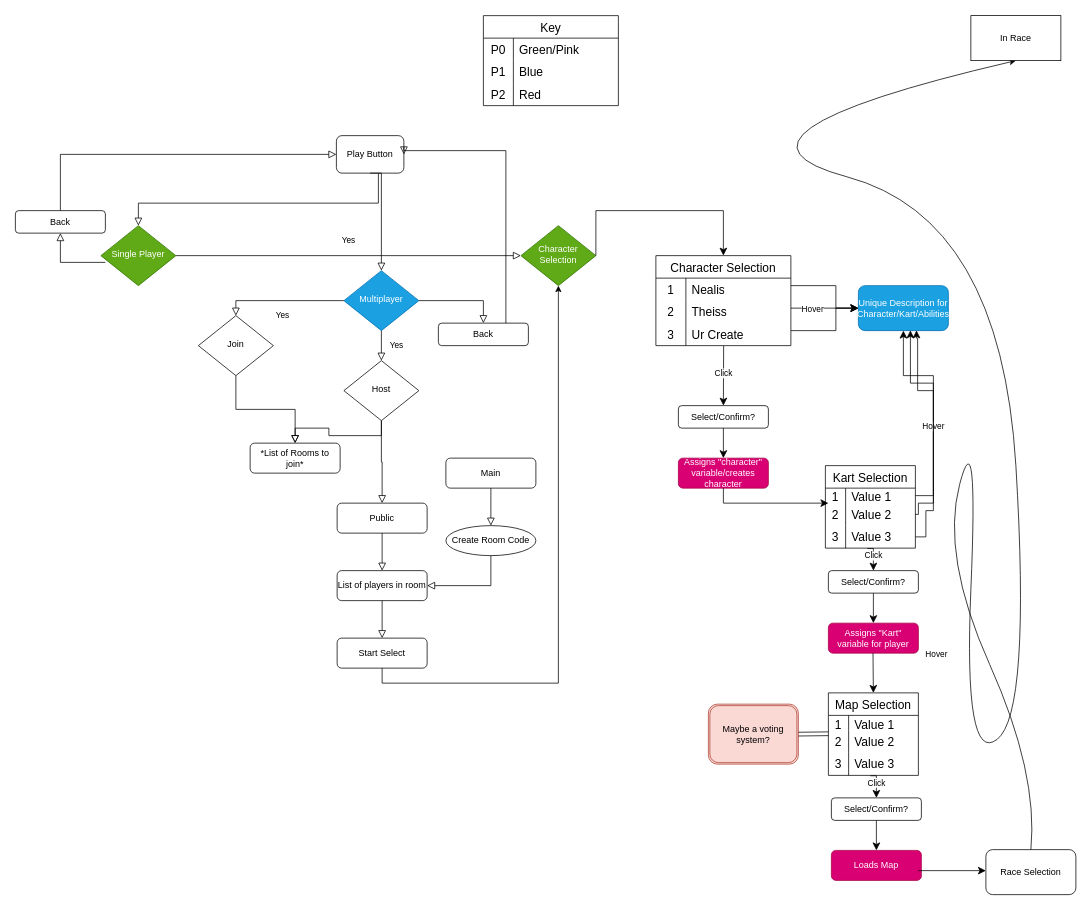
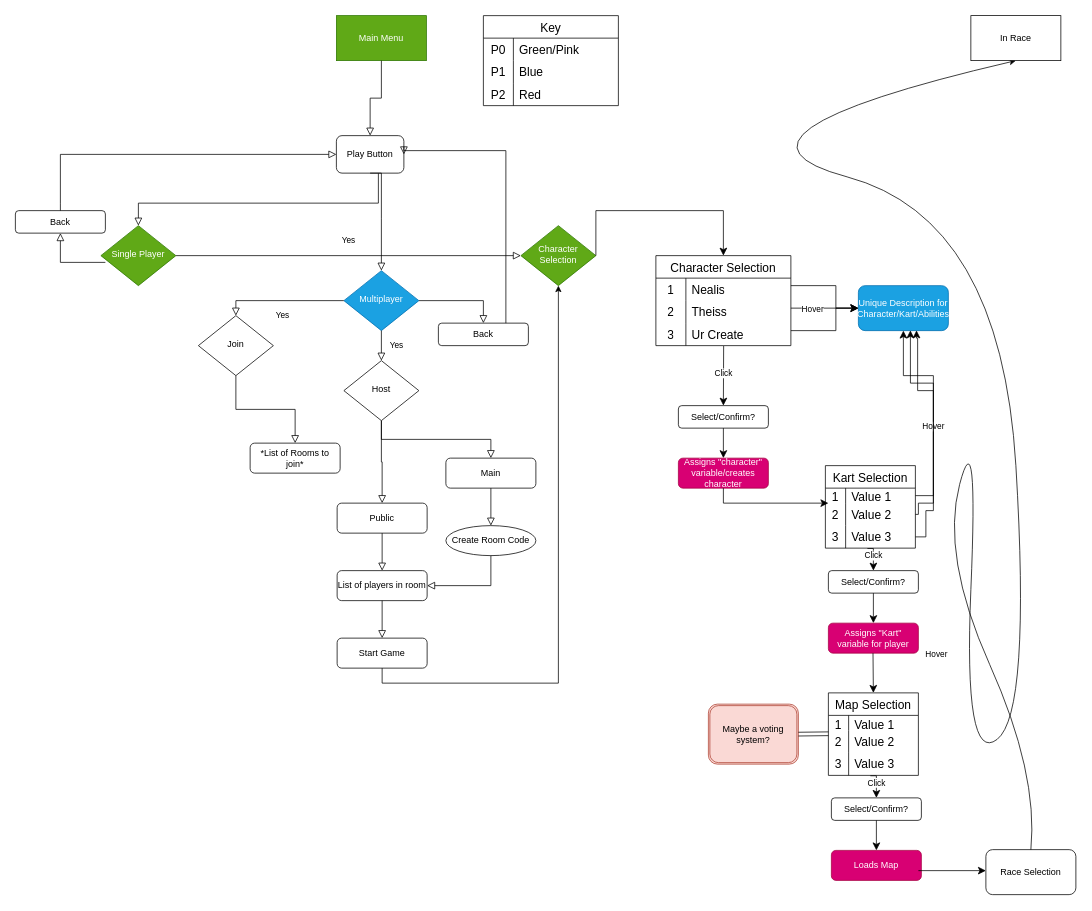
node "Main Menu": added
edge "Main Menu" -> "Play Button": added
edge "Host" -> "*List of Rooms to join*": now "Host" -> "Main"
node "Start Select": label "Start Select" -> "Start Game"
